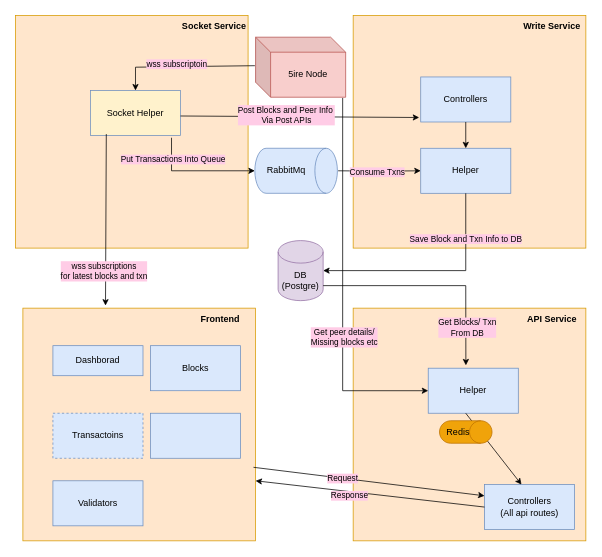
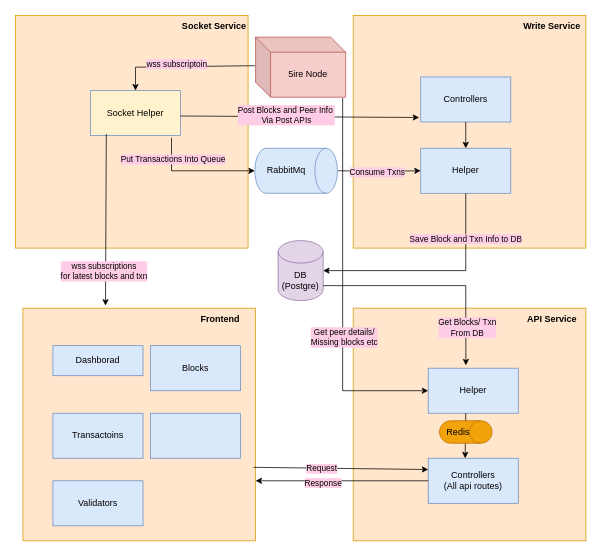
node "Transactoins": style dashed -> solid
node "Controllers (All api routes)": moved (529, 507) -> (473, 480)
